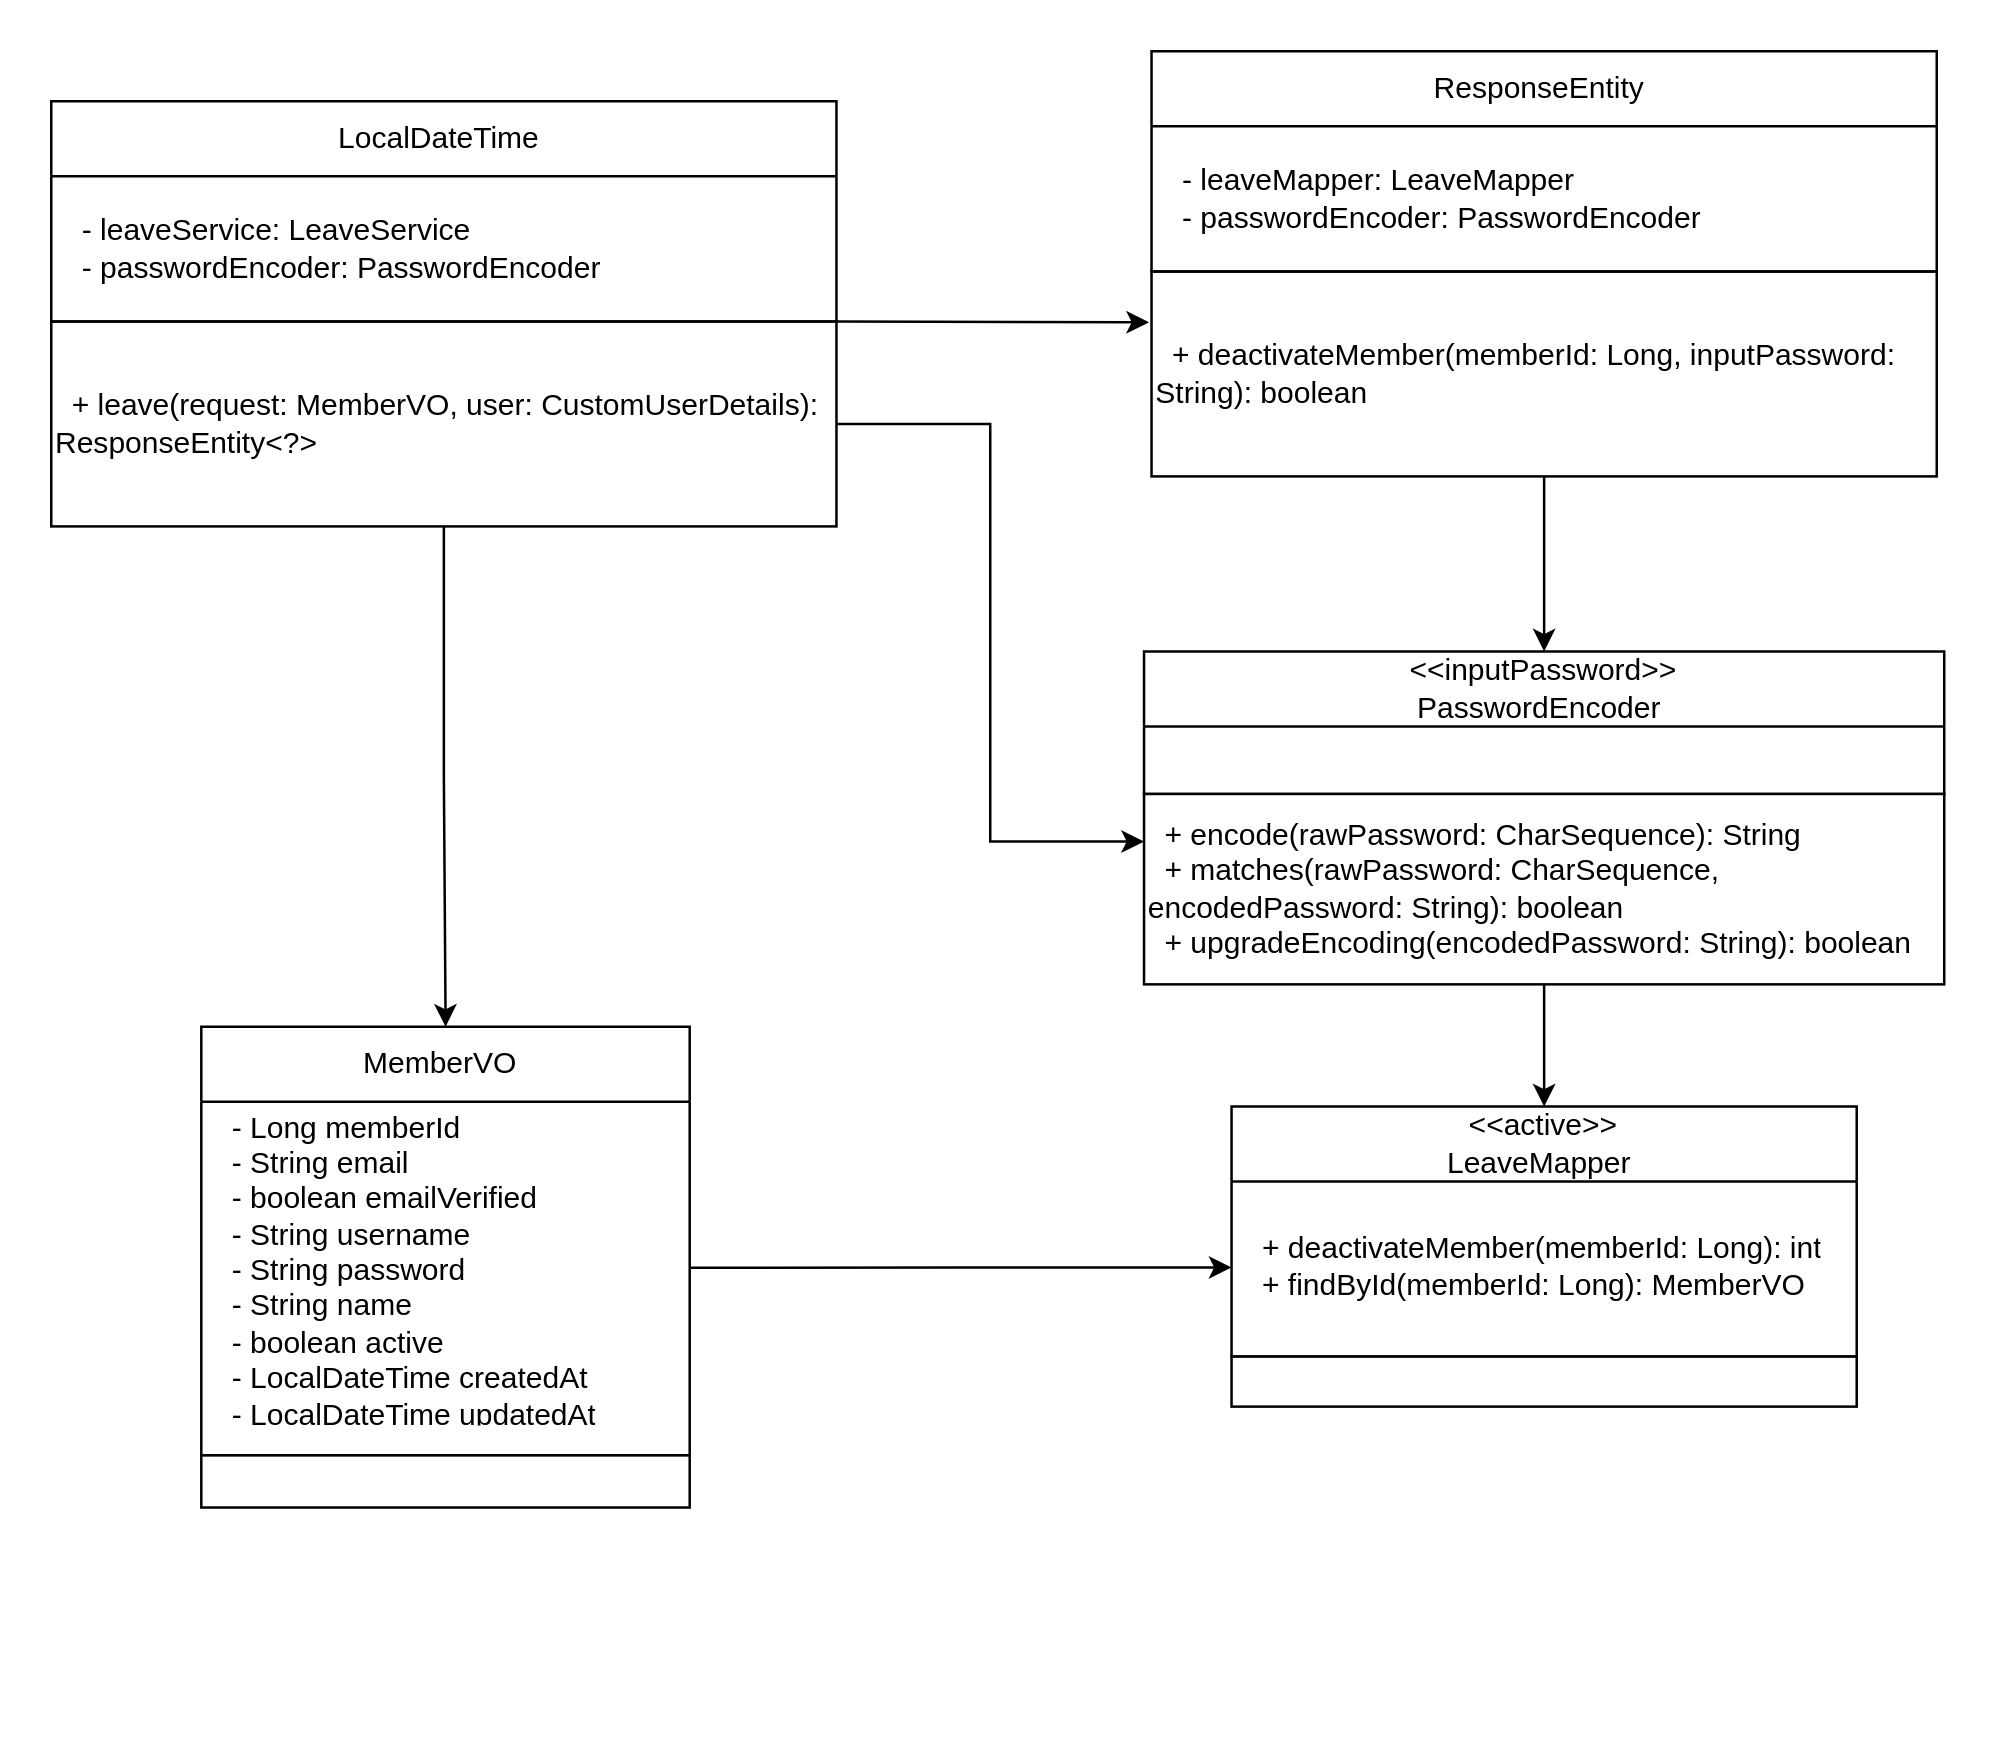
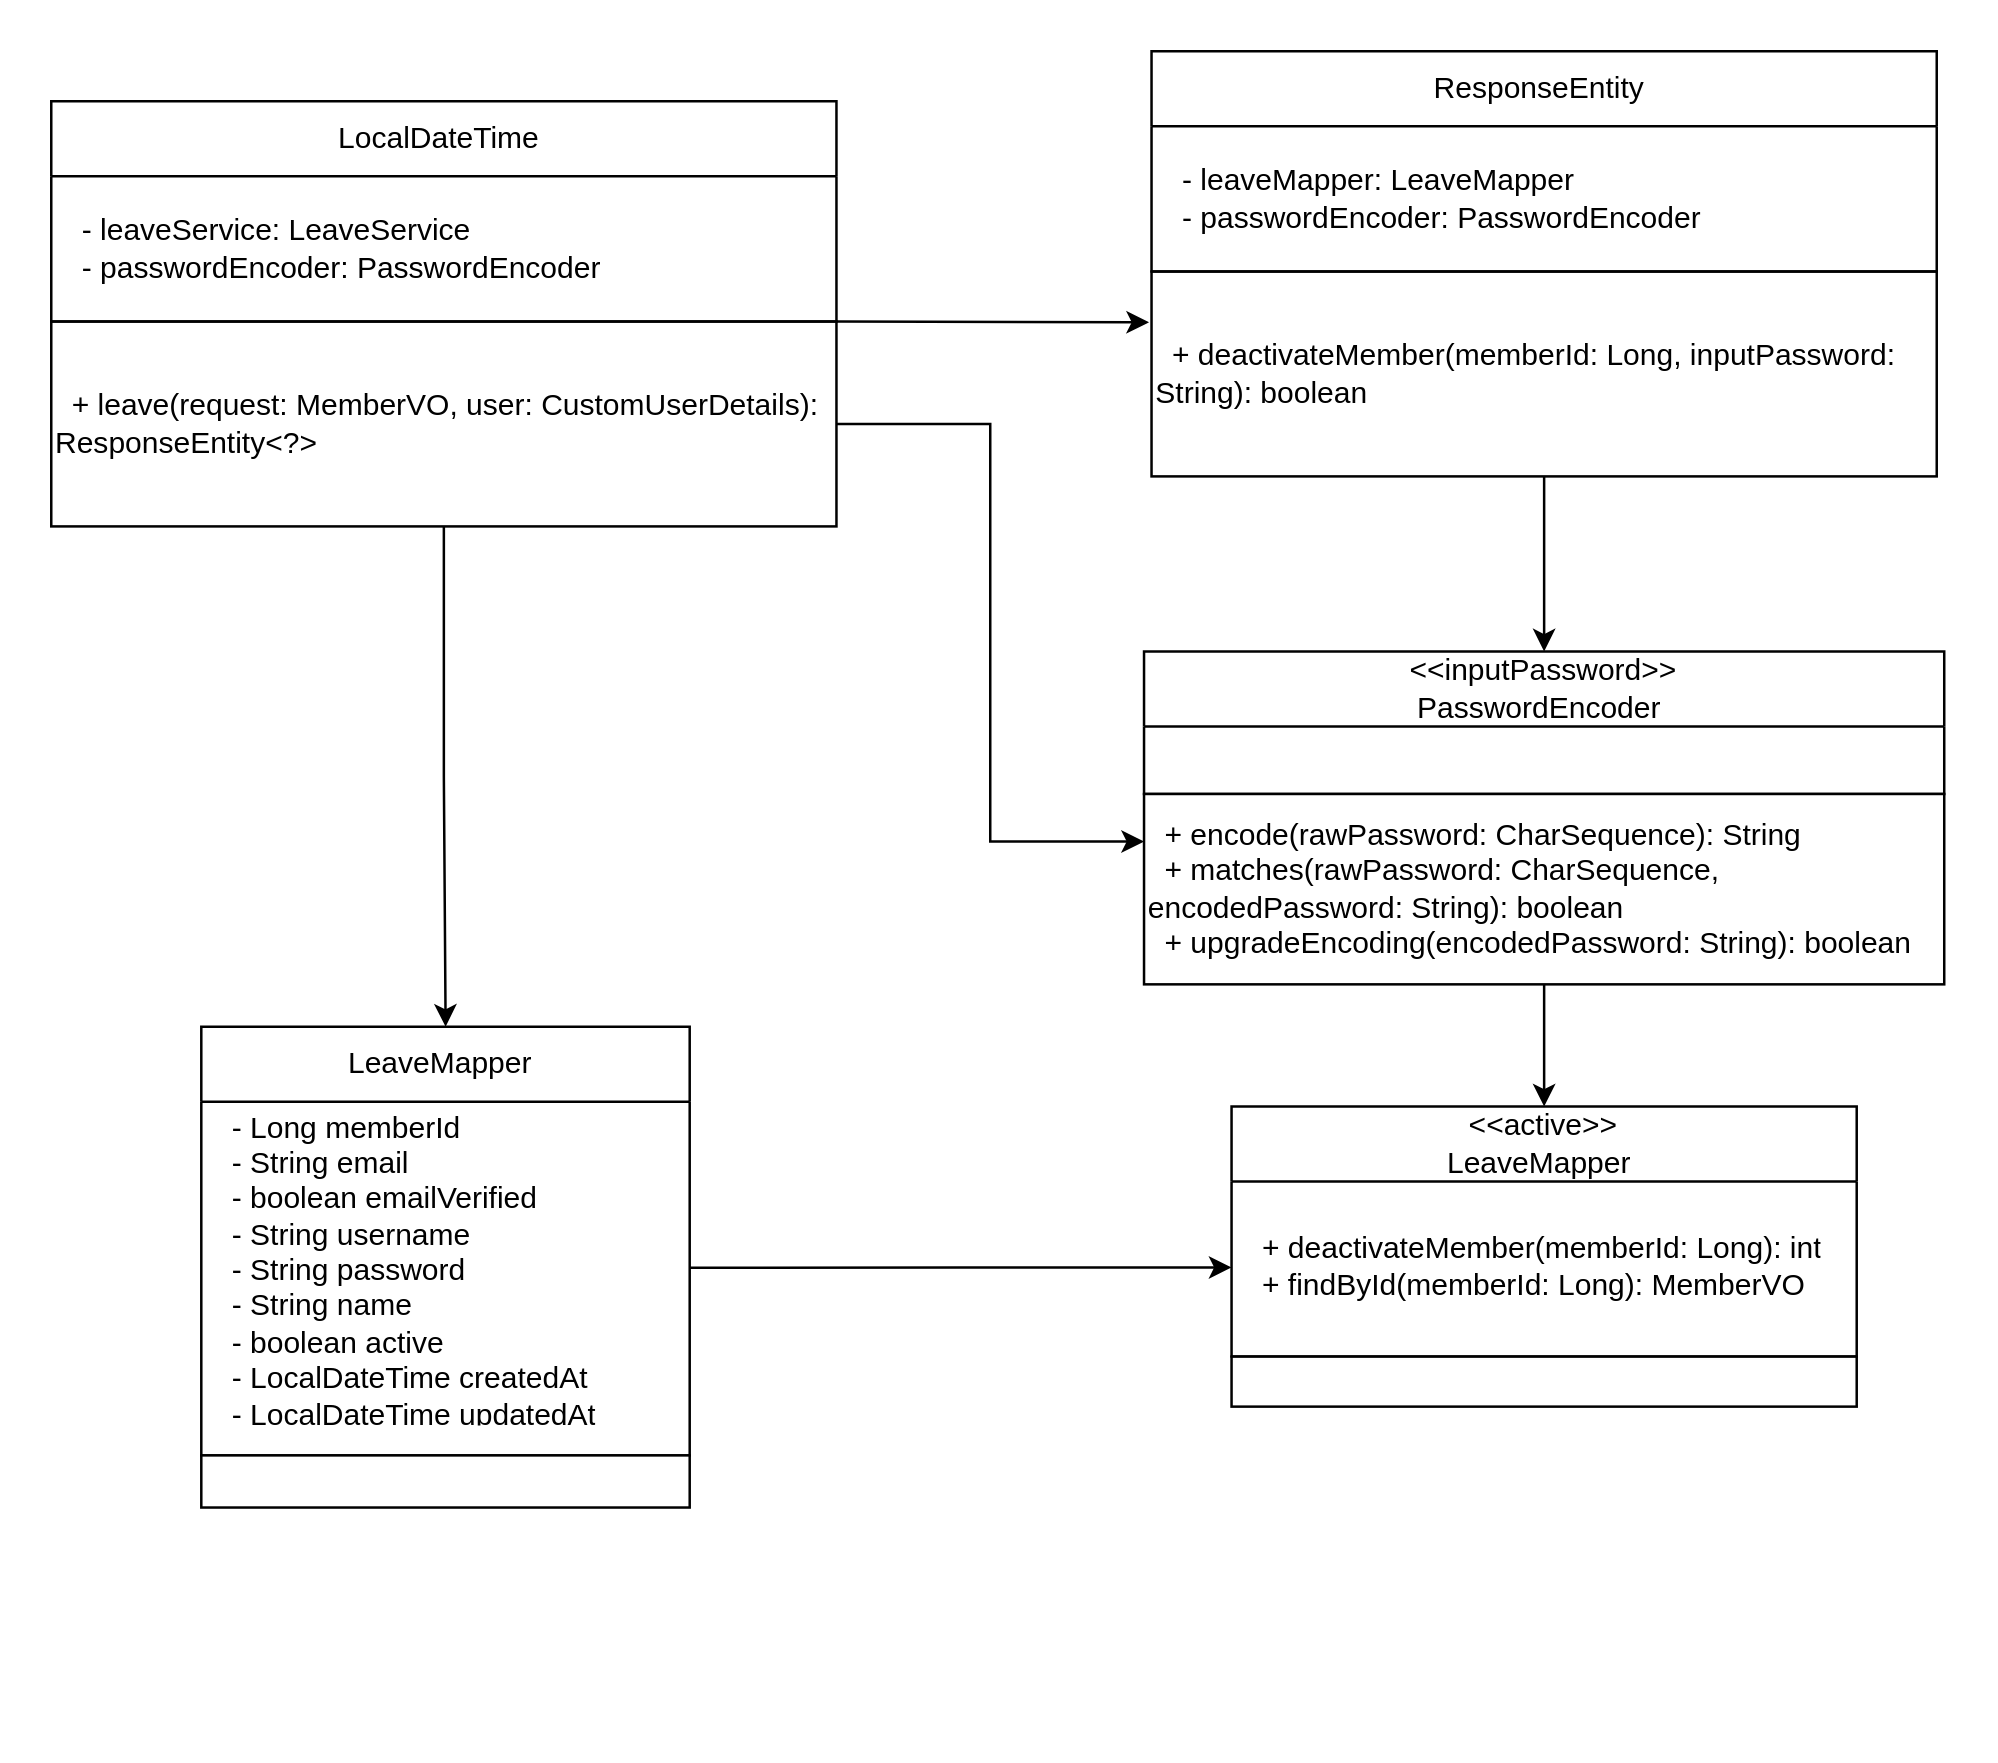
node "MemberVO": label "MemberVO" -> "LeaveMapper"
